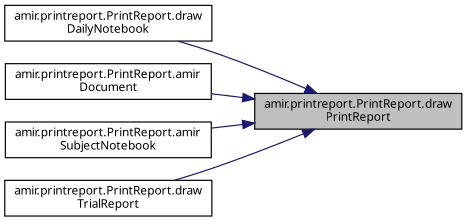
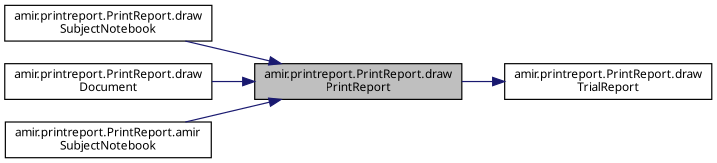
node "amir.printreport.PrintReport.draw DailyNotebook": label "amir.printreport.PrintReport.draw DailyNotebook" -> "amir.printreport.PrintReport.draw SubjectNotebook"
node "amir.printreport.PrintReport.amir Document": label "amir.printreport.PrintReport.amir Document" -> "amir.printreport.PrintReport.draw Document"
edge "amir.printreport.PrintReport.draw TrialReport" -> "amir.printreport.PrintReport.draw PrintReport": reversed
